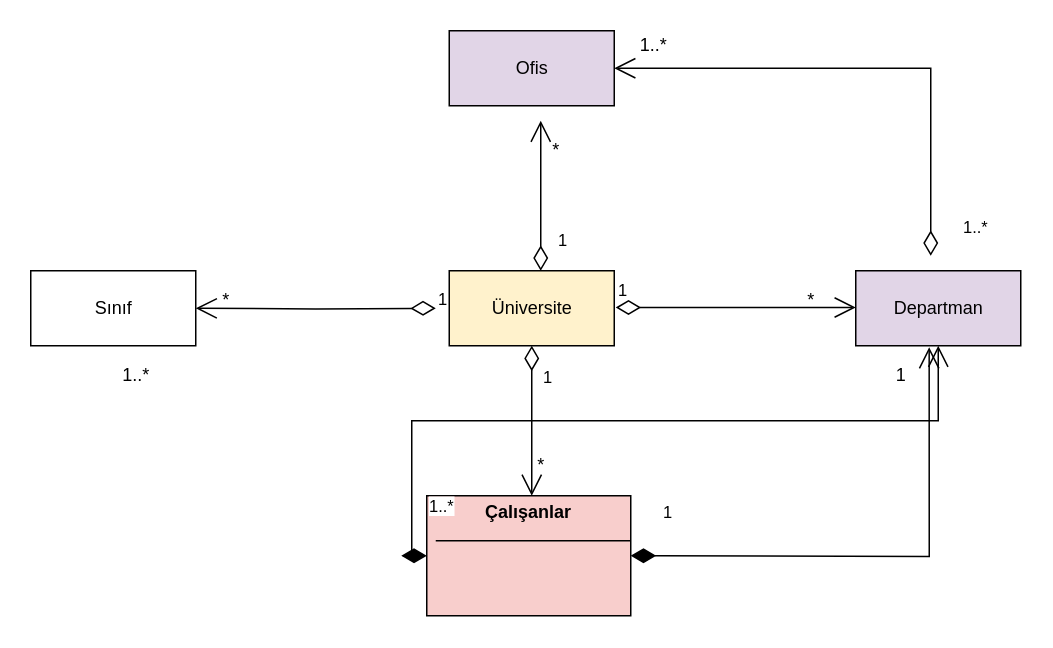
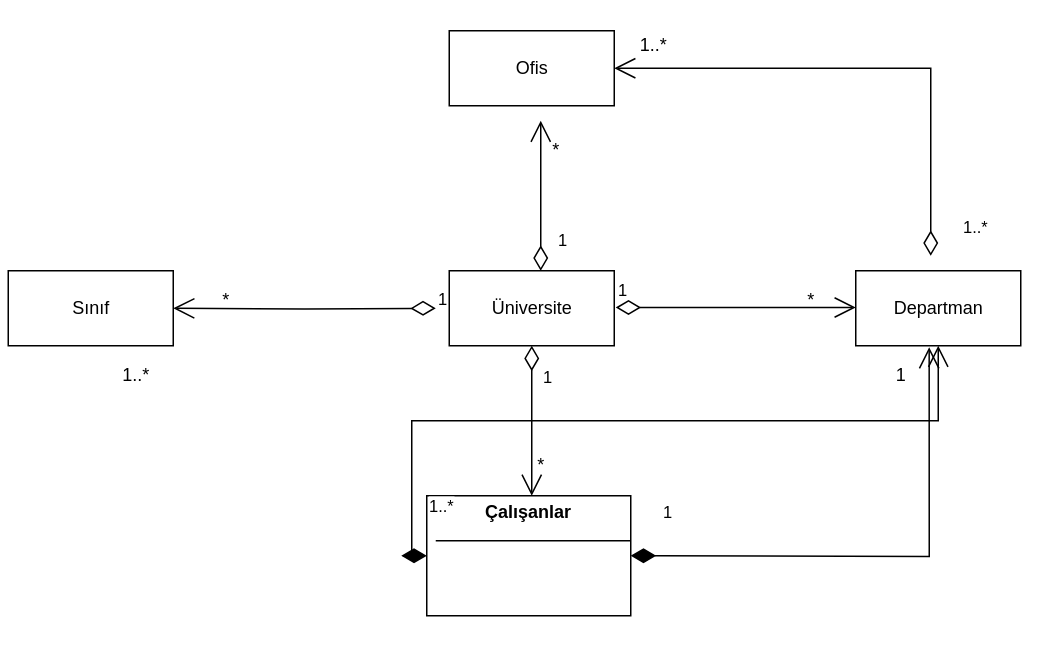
node "Ofis": fillcolor #e1d5e7 -> #ffffff
node "Sınıf": moved (113, 308) -> (91, 308)
node "Üniversite": fillcolor #fff2cc -> #ffffff
node "Departman": fillcolor #e1d5e7 -> #ffffff
node "Çalışanlar": fillcolor #f8cecc -> #ffffff
